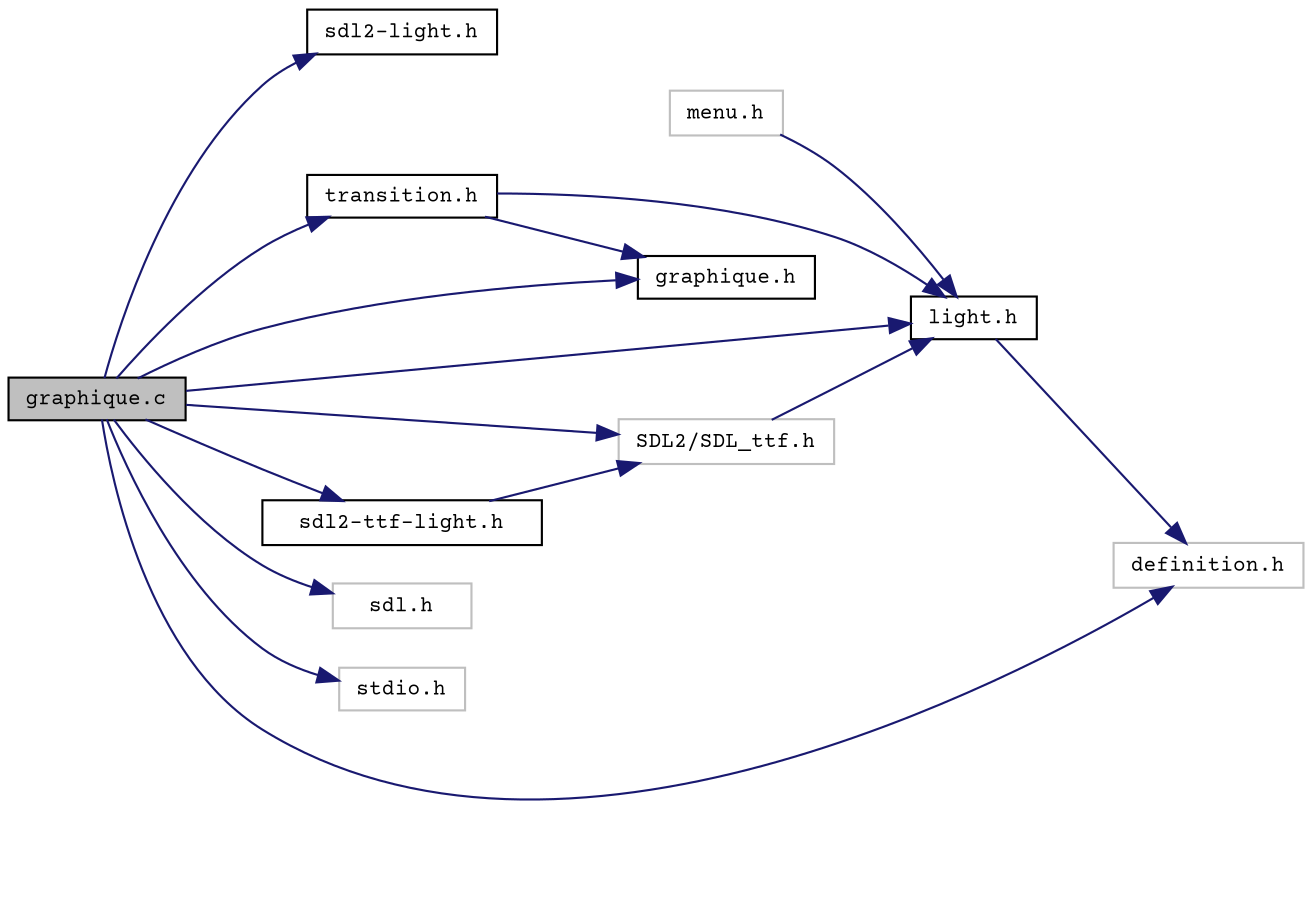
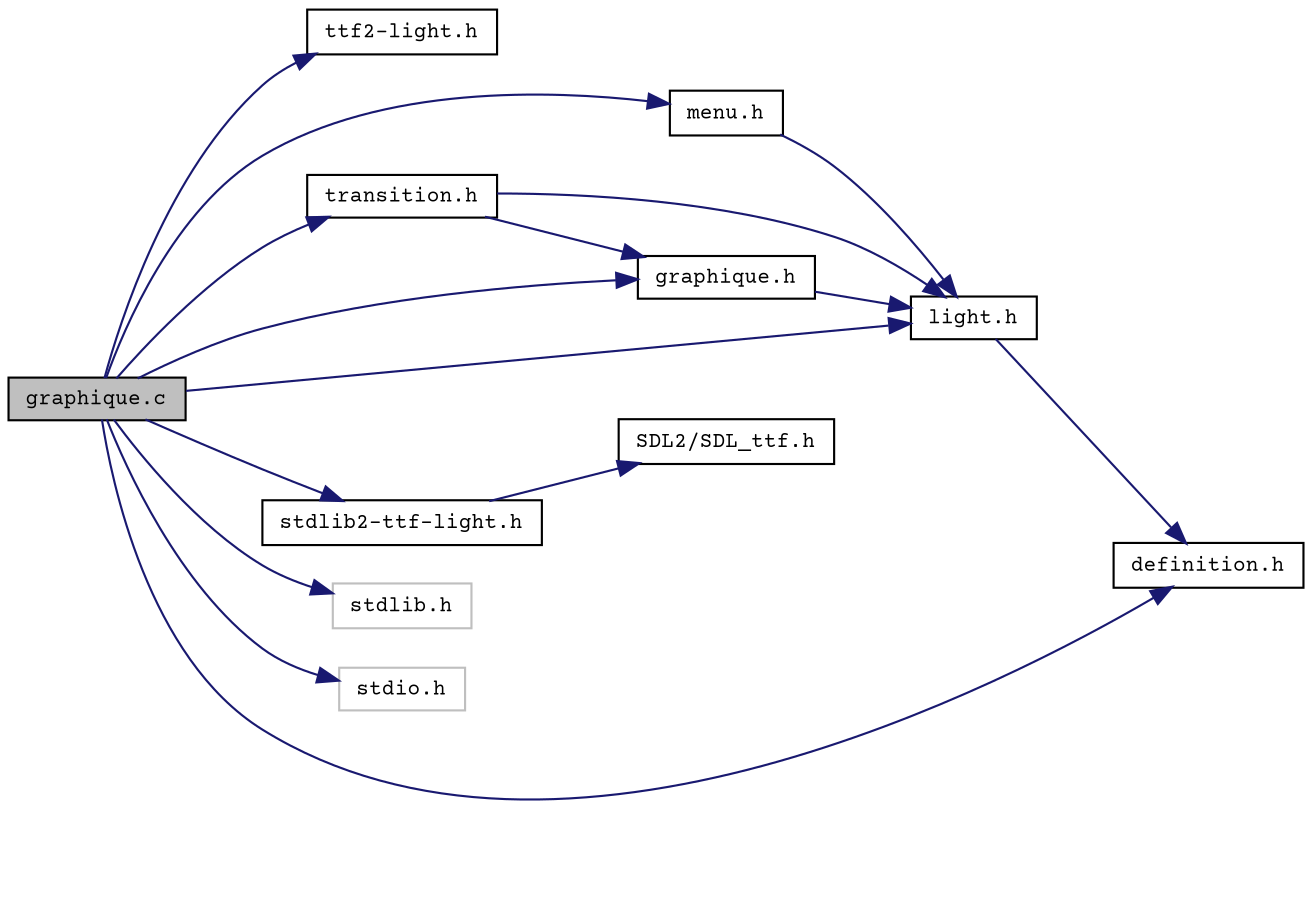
node "sdl2-light.h": label "sdl2-light.h" -> "ttf2-light.h"
node "menu.h": color grey75 -> black
edge "SDL2/SDL_ttf.h" -> "light.h": now "graphique.h" -> "light.h"
edge "graphique.c" -> "SDL2/SDL_ttf.h": now "graphique.c" -> "menu.h"
node "SDL2/SDL_ttf.h": color grey75 -> black
node "sdl2-ttf-light.h": label "sdl2-ttf-light.h" -> "stdlib2-ttf-light.h"
node "definition.h": color grey75 -> black
node "sdl.h": label "sdl.h" -> "stdlib.h"
